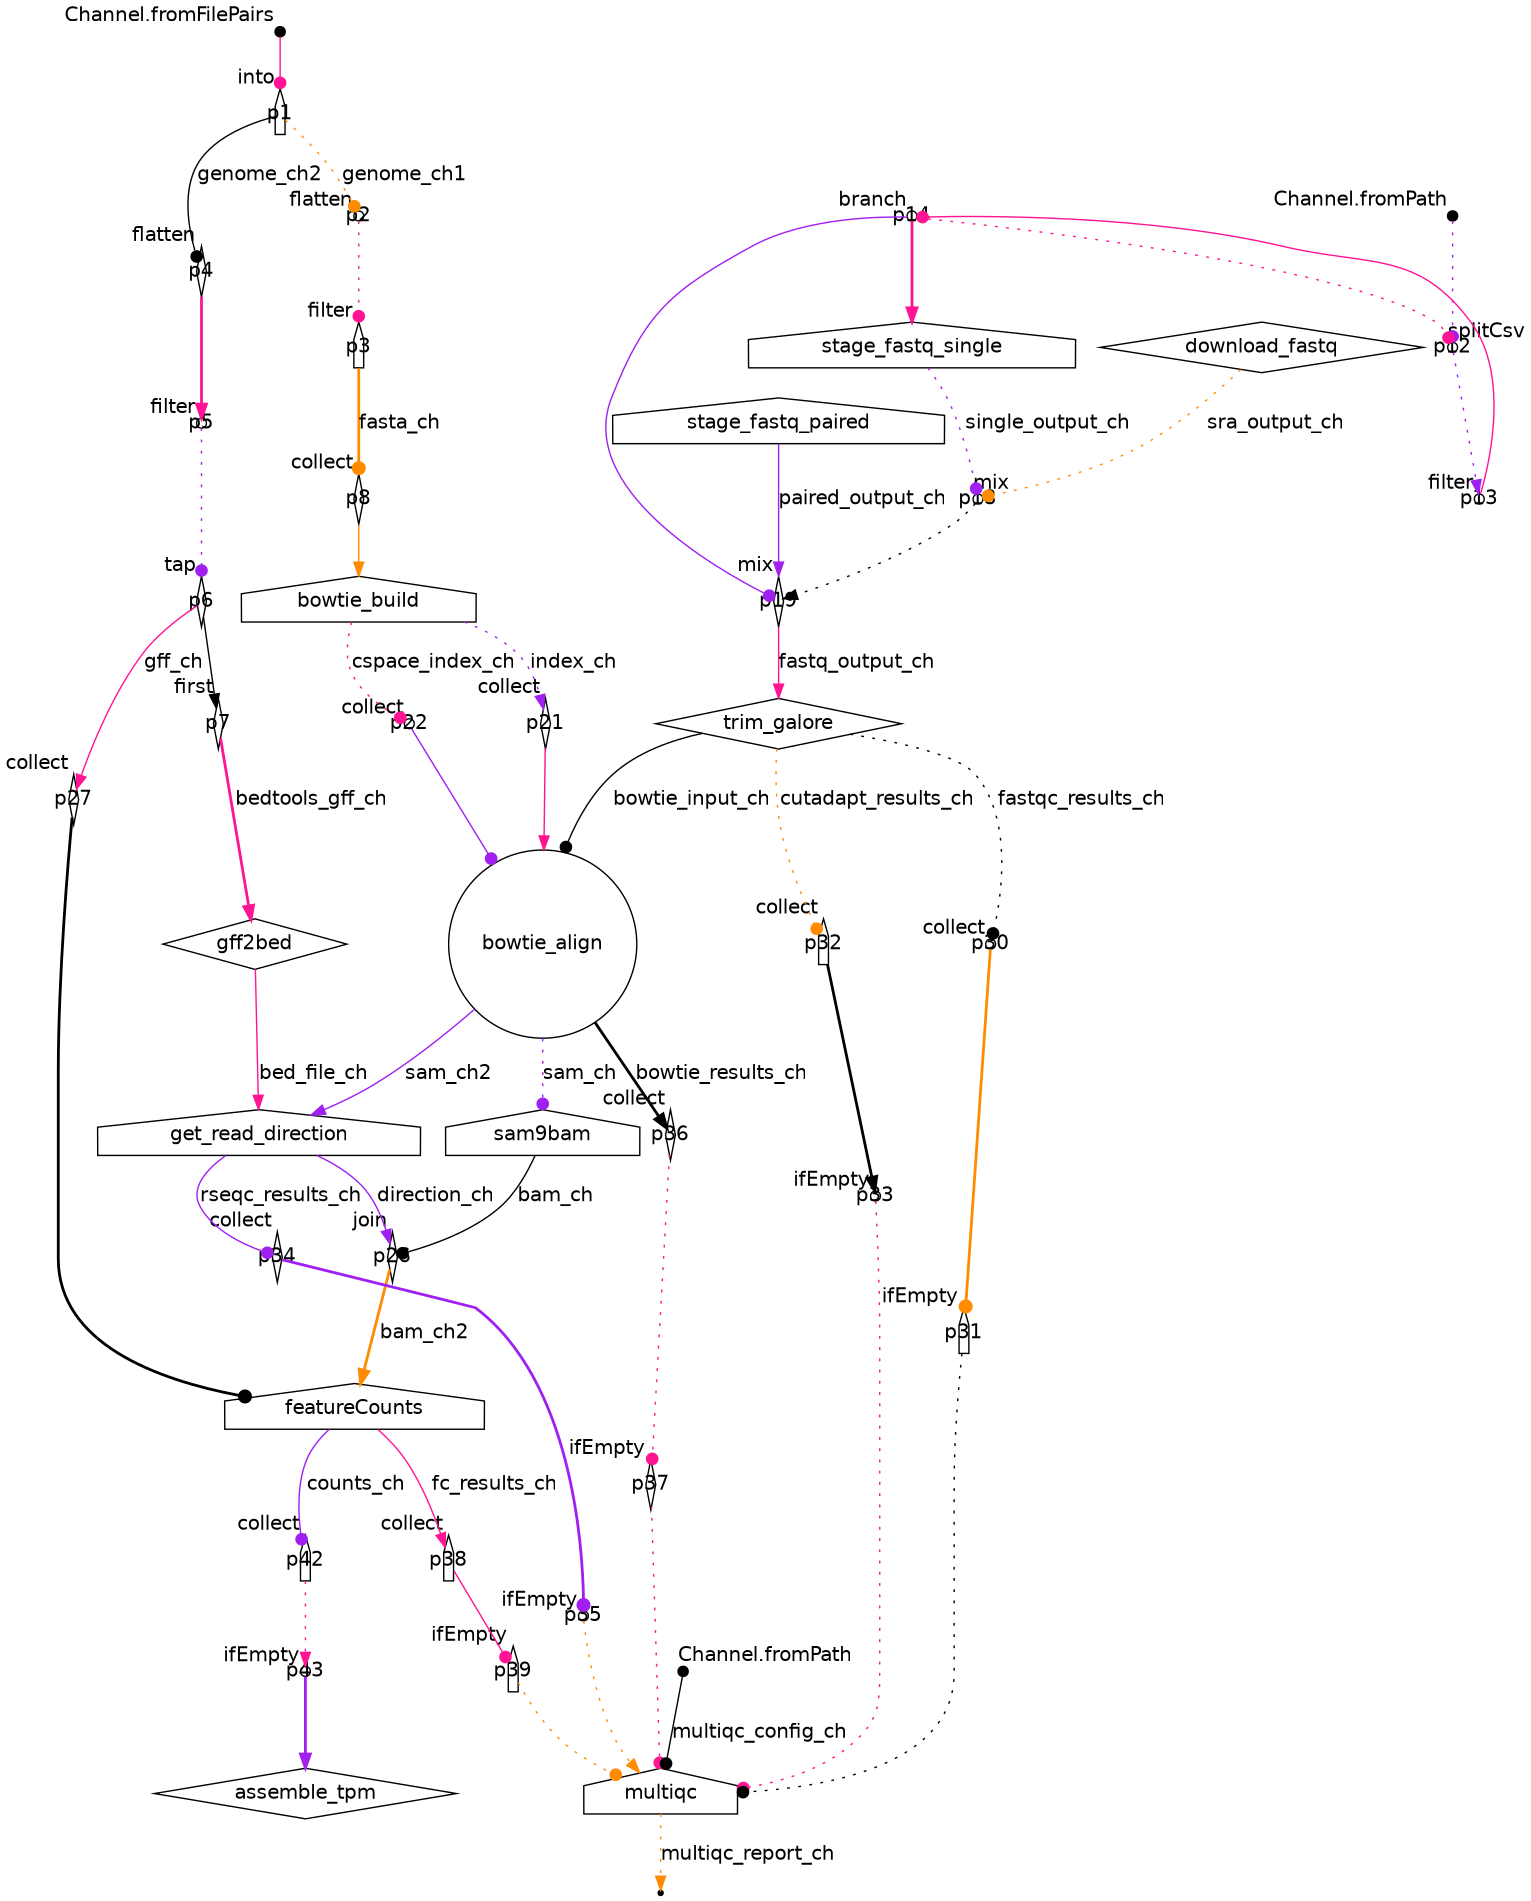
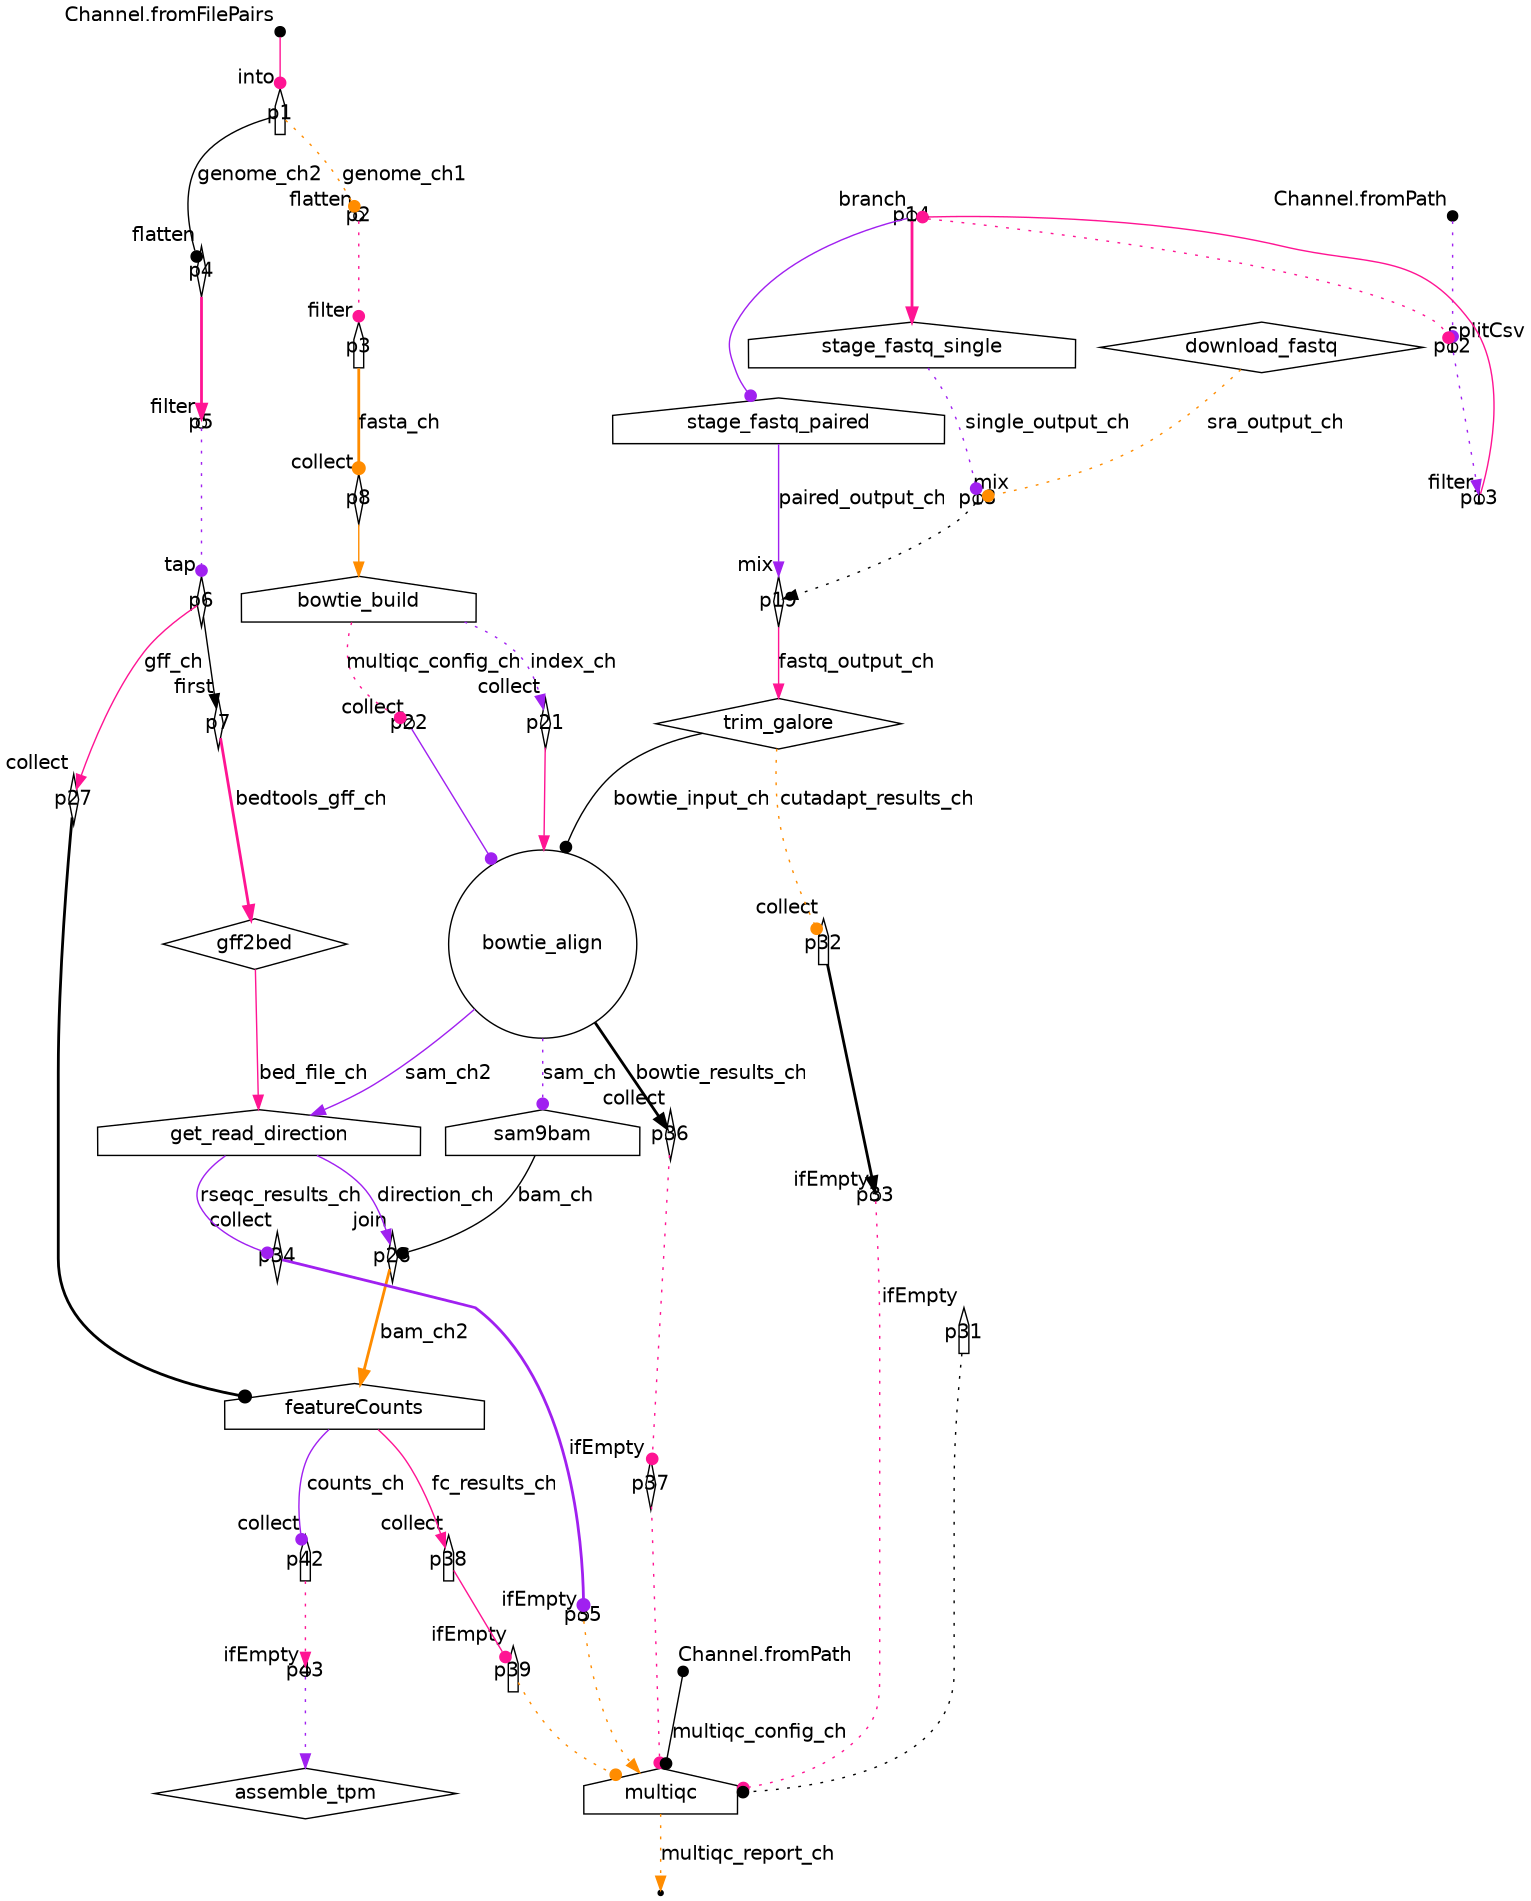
edge "p14 branch" -> "p19 mix": now "p14 branch" -> "stage_fastq_paired"
edge "bowtie_build" -> "p22 collect": label "cspace_index_ch" -> "multiqc_config_ch"
node "p30 collect": removed
edge "p43 ifEmpty" -> "assemble_tpm": style bold -> dotted
